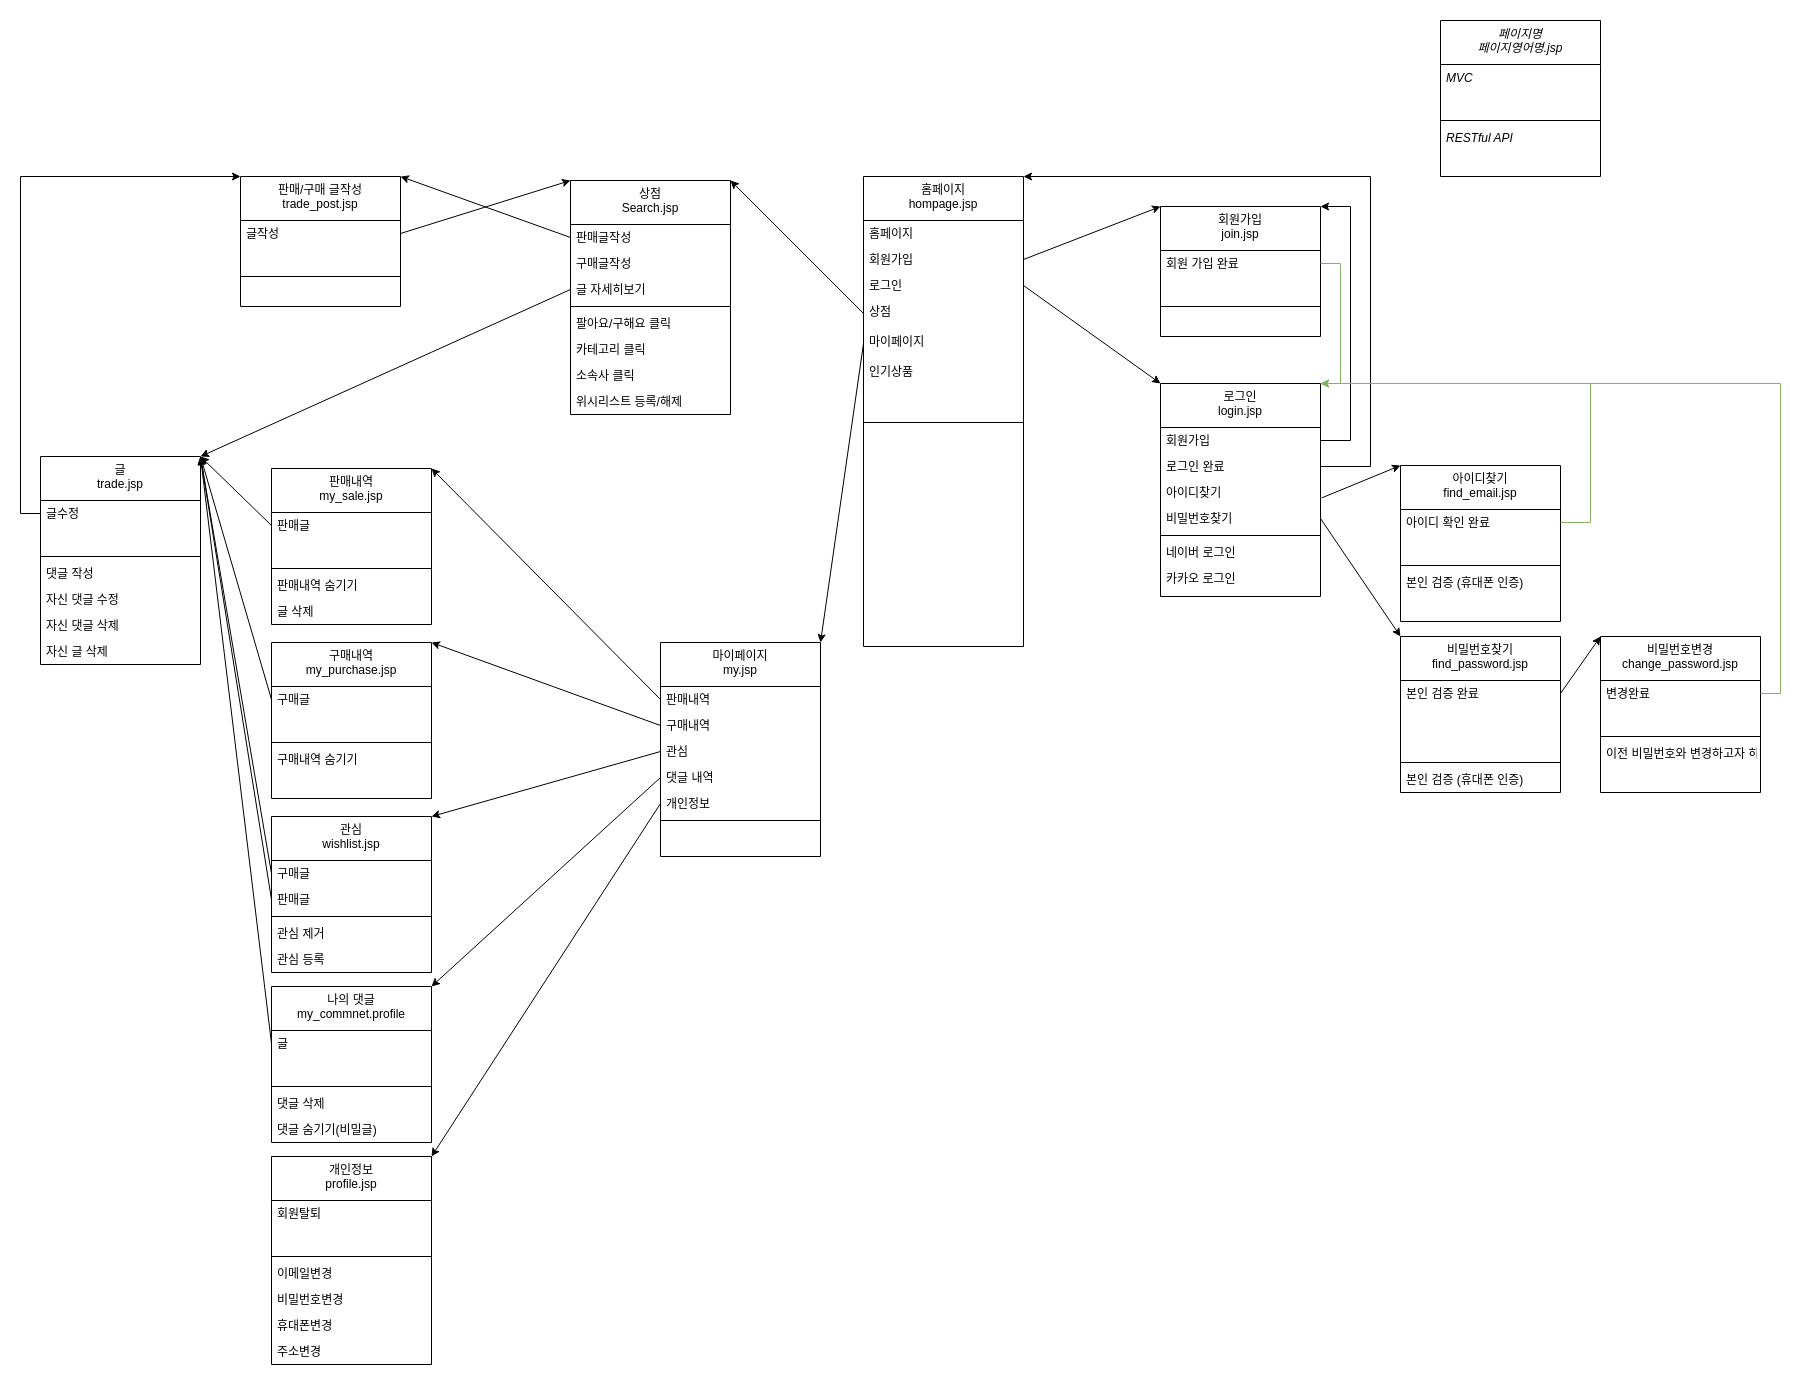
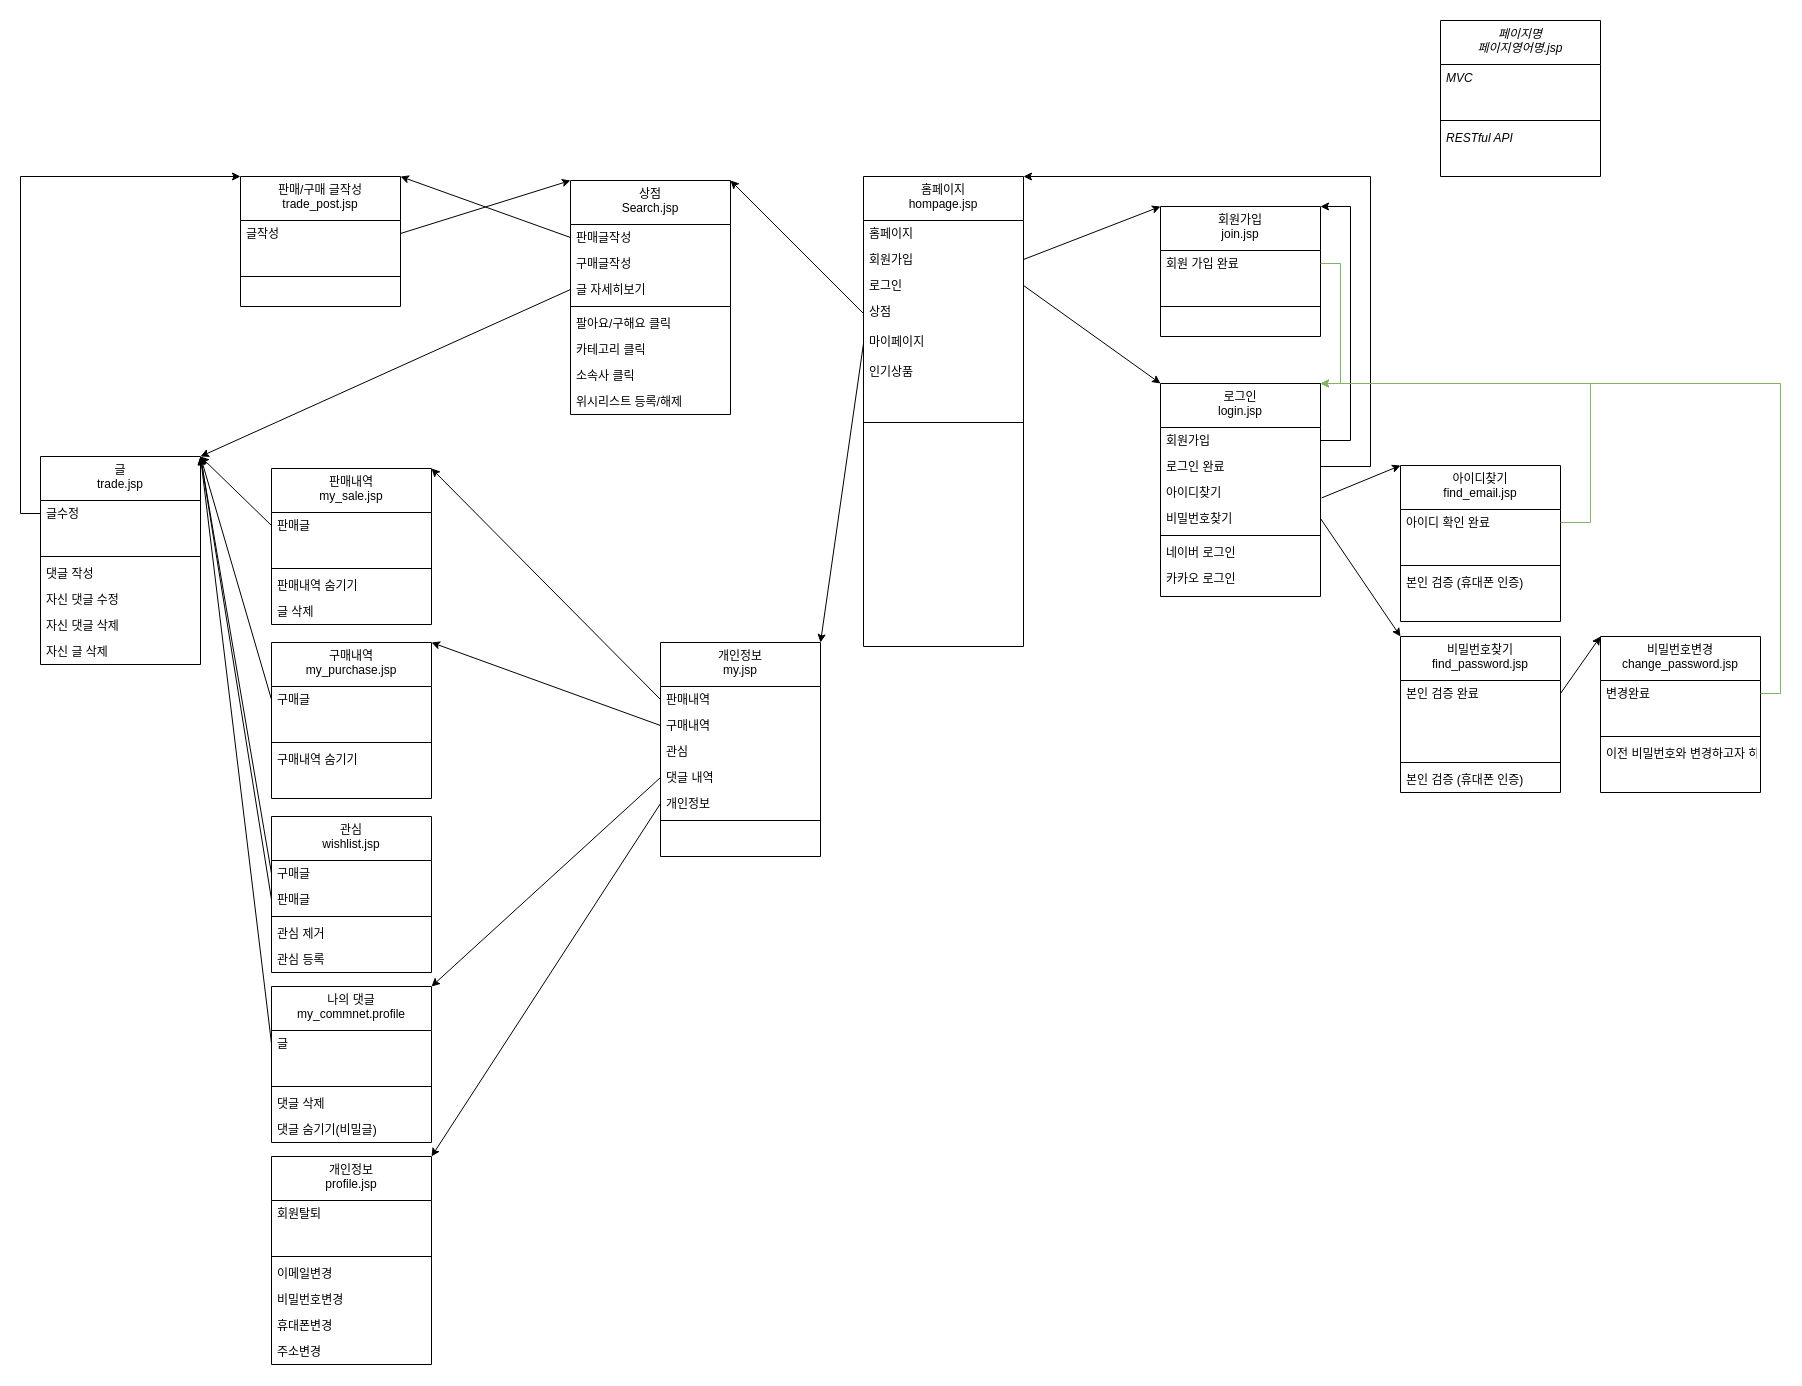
node "마이페이지 my.jsp": label "마이페이지 my.jsp" -> "개인정보 my.jsp"
edge "관심" -> "관심 wishlist.jsp": removed
